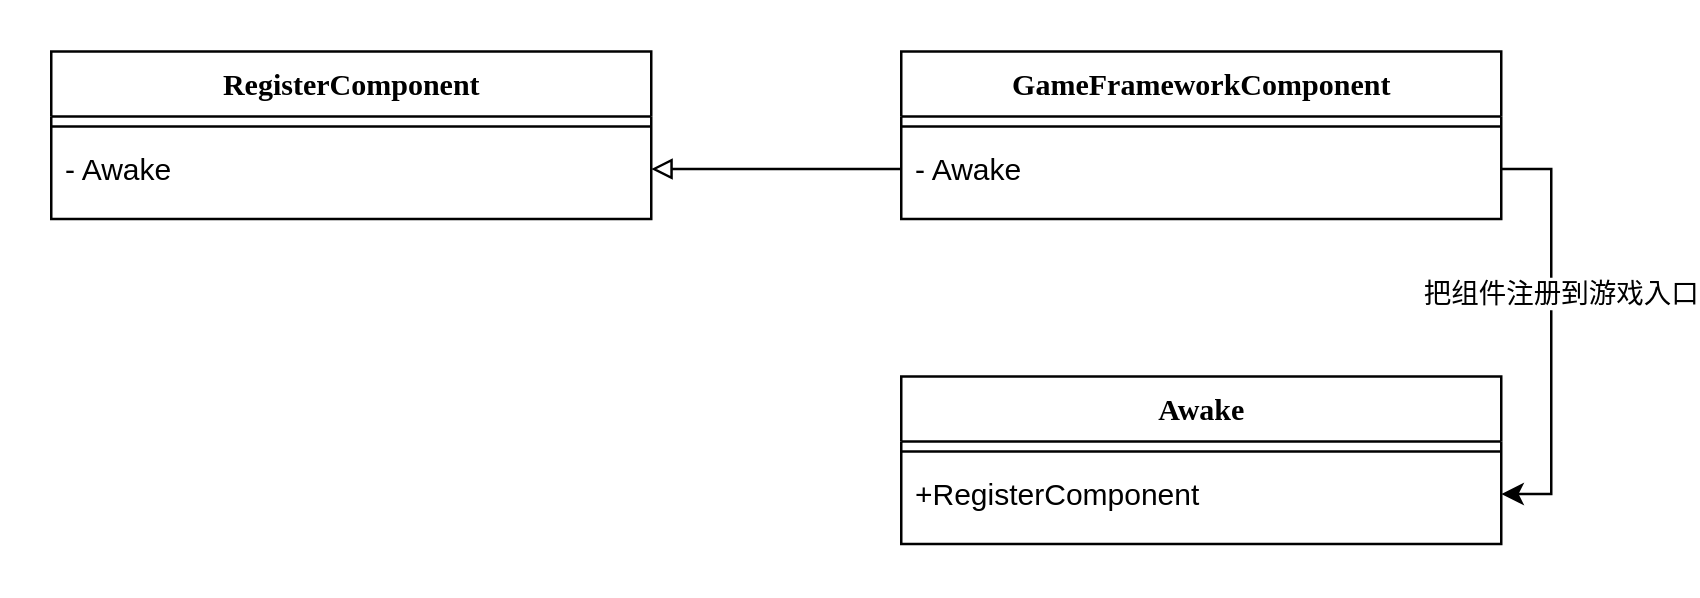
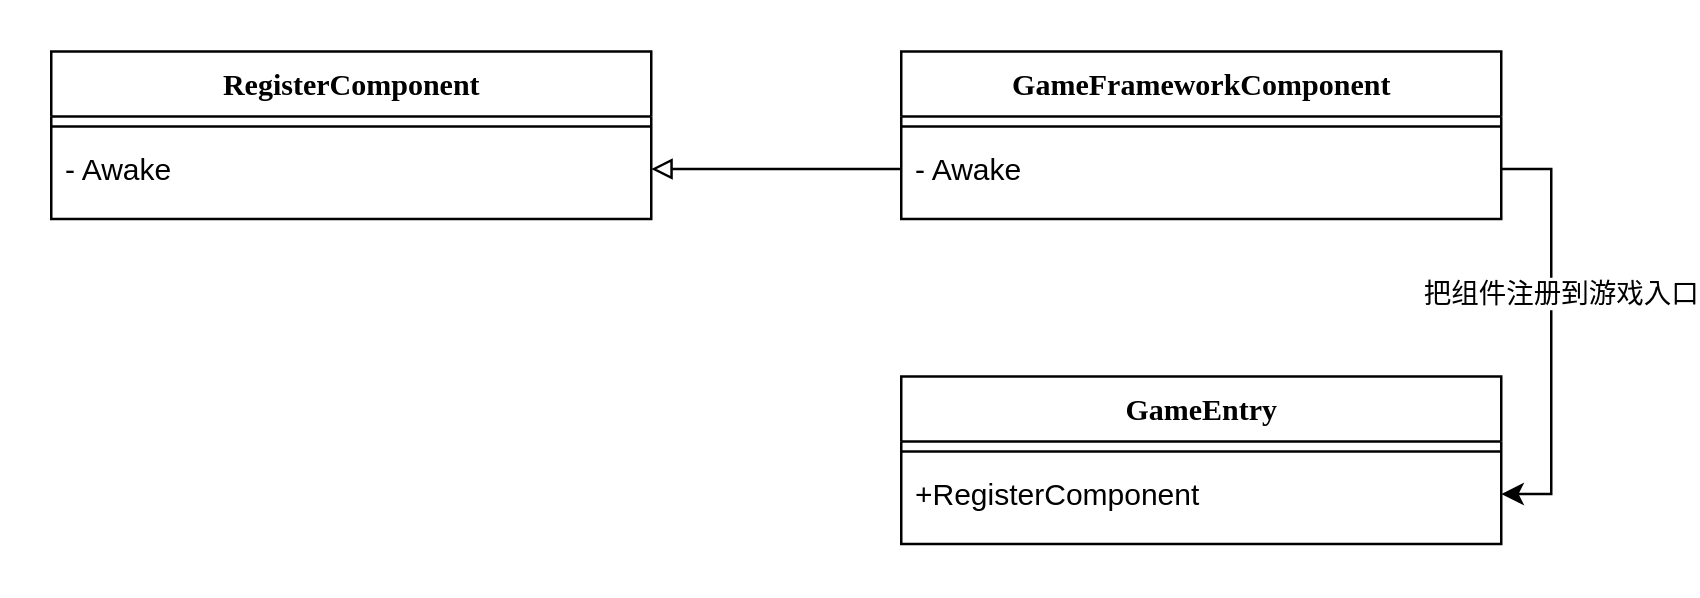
node "Awake": label "Awake" -> "GameEntry"
